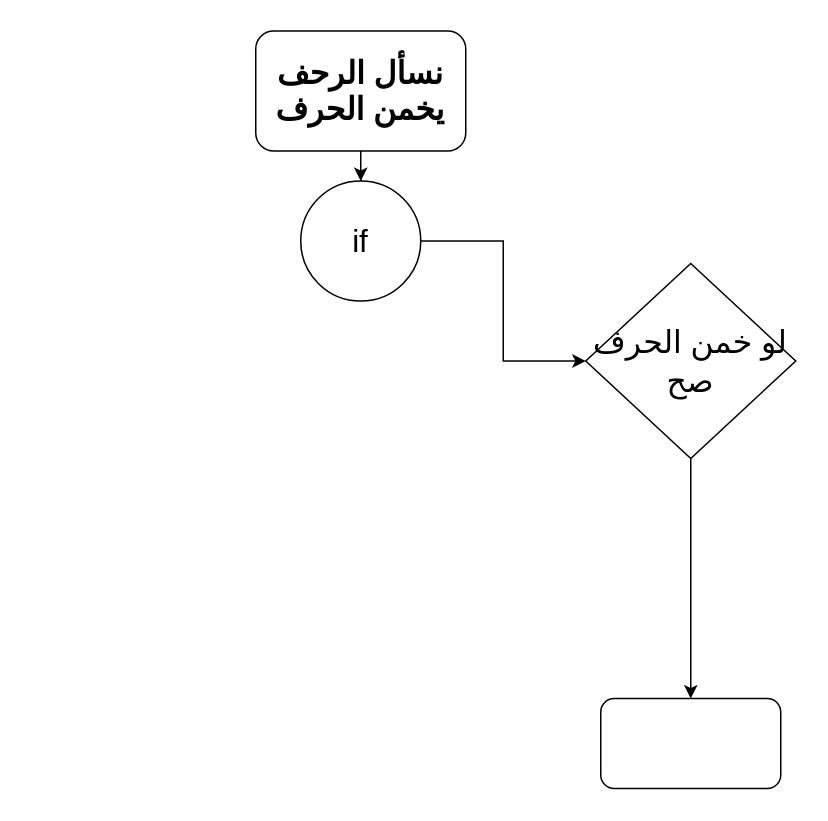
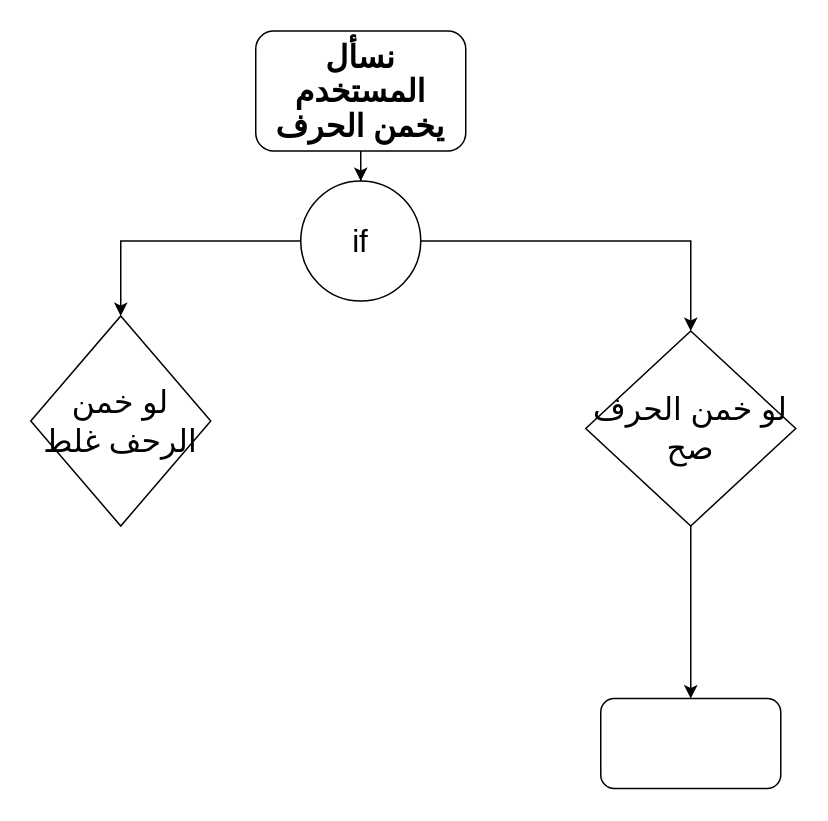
node "نسأل الرحف يخمن الحرف": label "نسأل الرحف يخمن الحرف" -> "نسأل المستخدم يخمن الحرف"
edge "if" -> "لو خمن الرحف غلط": added
node "لو خمن الحرف صح": moved (691, 361) -> (691, 428)
node "لو خمن الرحف غلط": added
